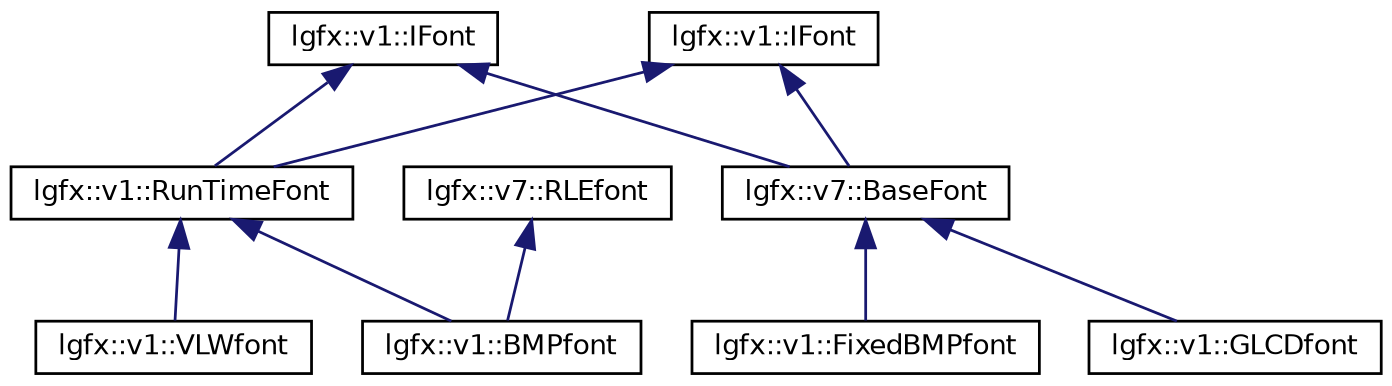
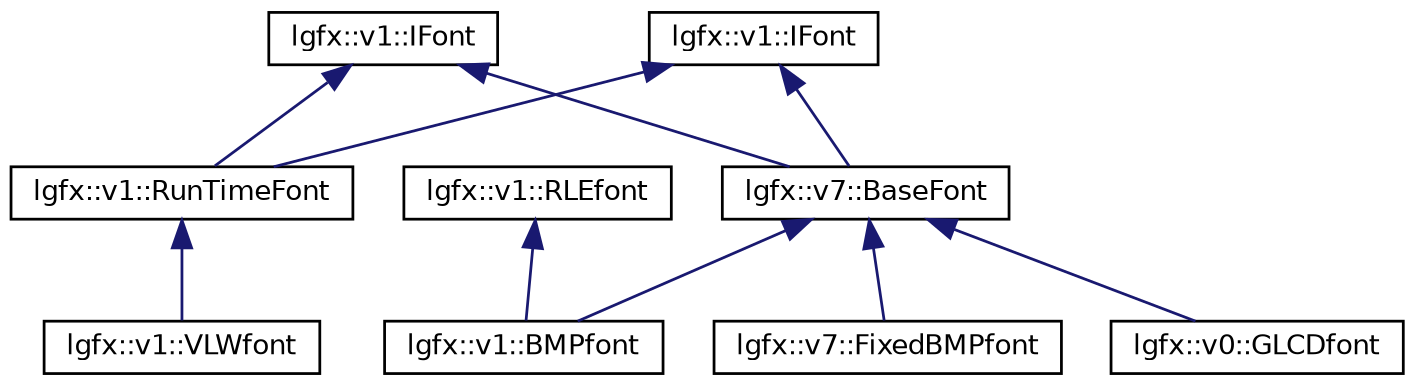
node "lgfx::v7::RLEfont": label "lgfx::v7::RLEfont" -> "lgfx::v1::RLEfont"
edge "lgfx::v1::BMPfont" -> "lgfx::v1::RunTimeFont": now "lgfx::v1::BMPfont" -> "lgfx::v7::BaseFont"
node "lgfx::v1::FixedBMPfont": label "lgfx::v1::FixedBMPfont" -> "lgfx::v7::FixedBMPfont"
node "lgfx::v1::GLCDfont": label "lgfx::v1::GLCDfont" -> "lgfx::v0::GLCDfont"
